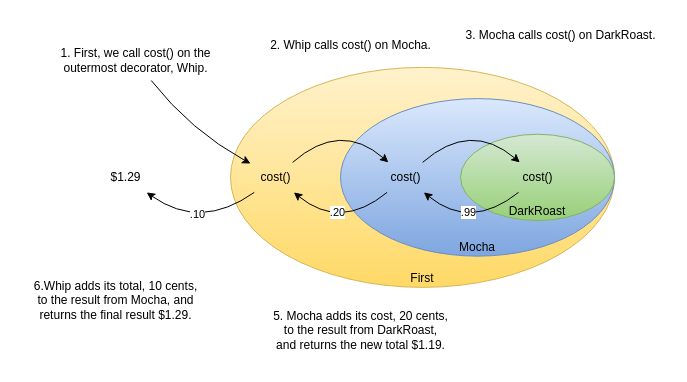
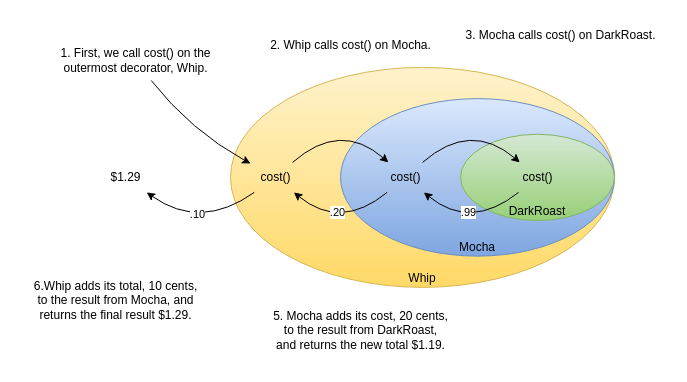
node "First": label "First" -> "Whip"
